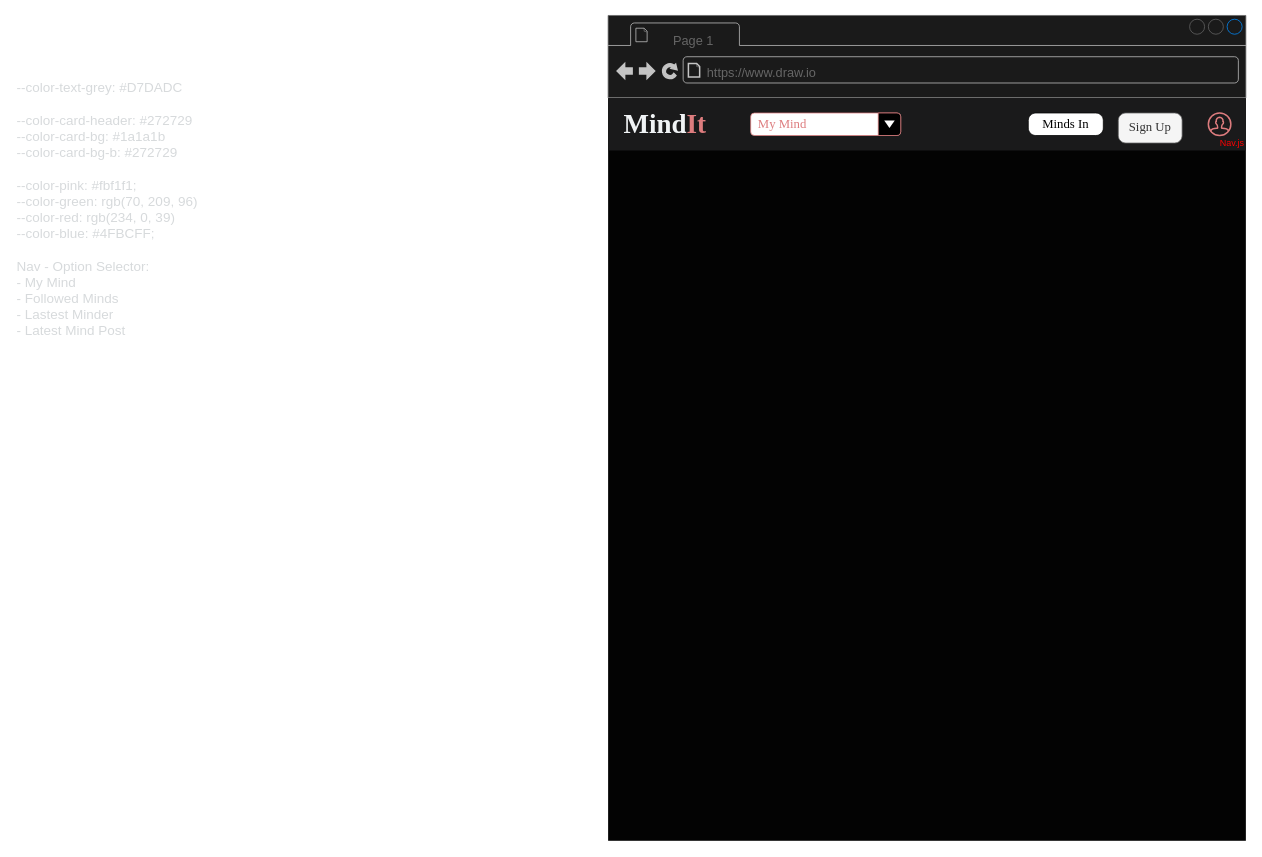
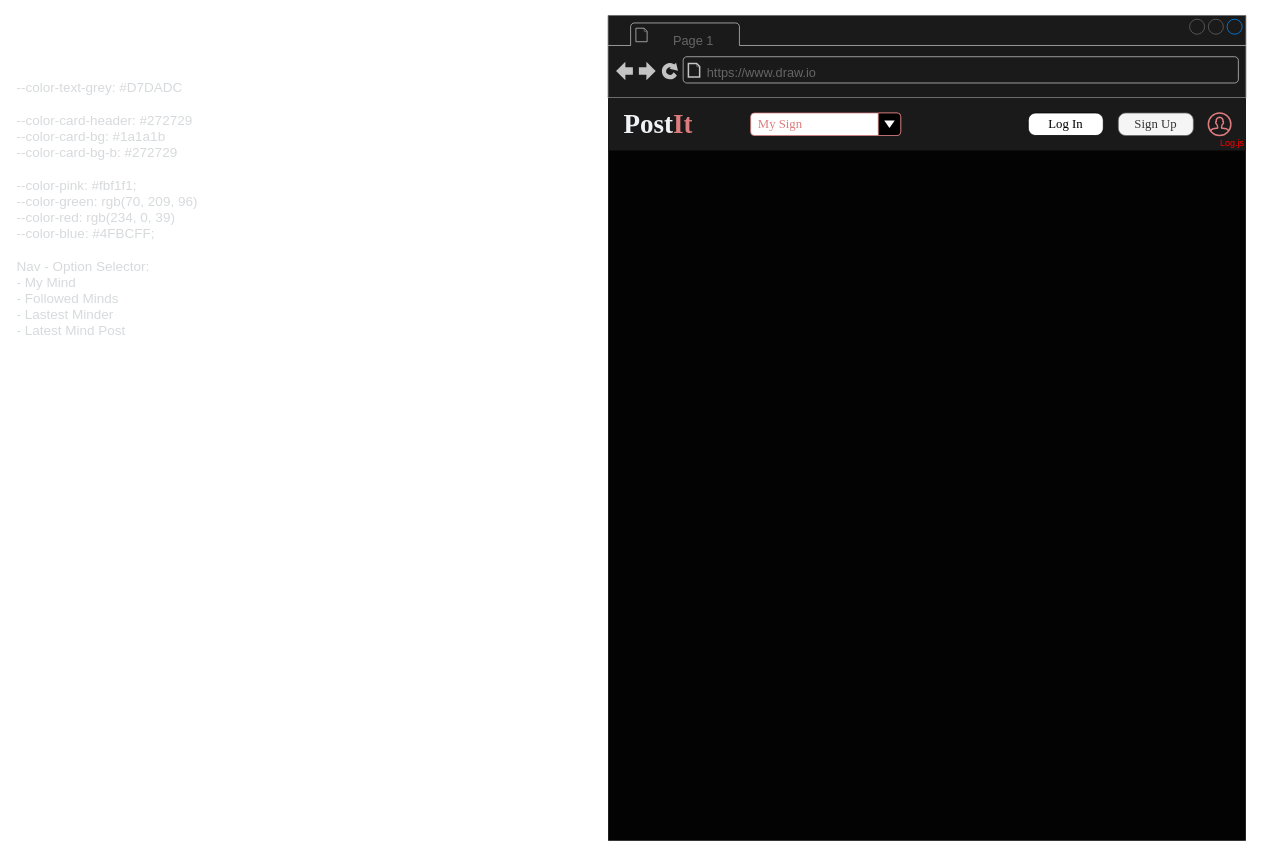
node "MindIt": label "MindIt" -> "PostIt"
node "My Mind": label "My Mind" -> "My Sign"
node "Minds In": label "Minds In" -> "Log In"
node "Sign Up": size 64x30 -> 75x23
node "Nav.js": label "Nav.js" -> "Log.js"
